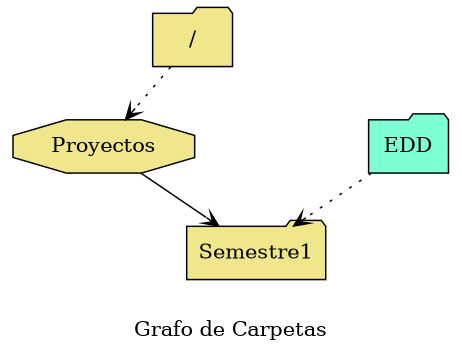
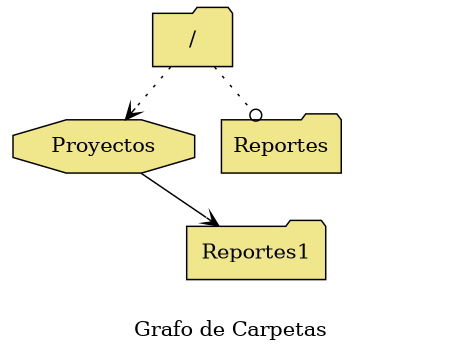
node "Reportes": added
node "EDD": removed
node "Semestre1": label "Semestre1" -> "Reportes1"
